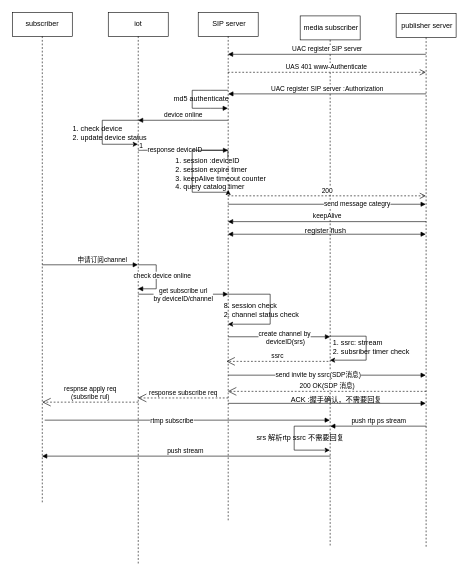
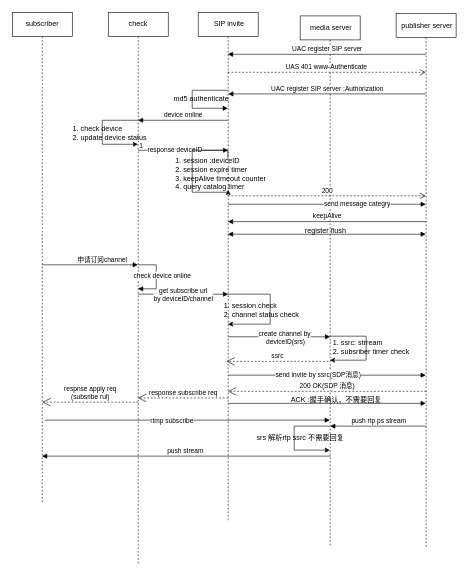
node "iot": label "iot" -> "check"
node "SIP server": label "SIP server" -> "SIP invite"
node "media subscriber": label "media subscriber" -> "media server"
node "8. session check 2. channel status check": label "8. session check 2. channel status check" -> "1. session check 2. channel status check"
